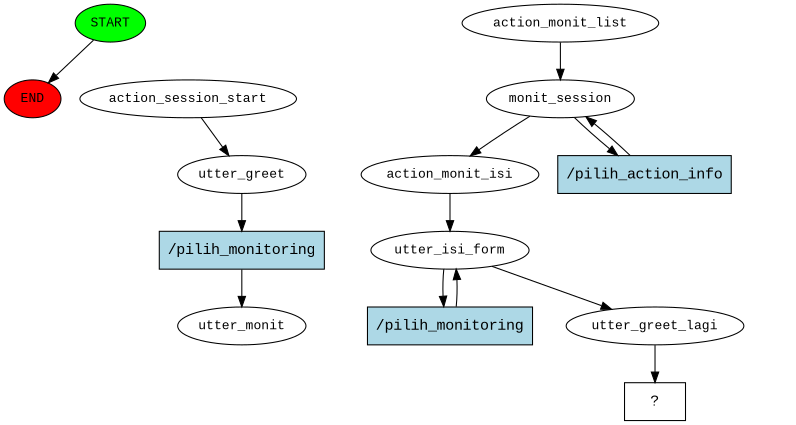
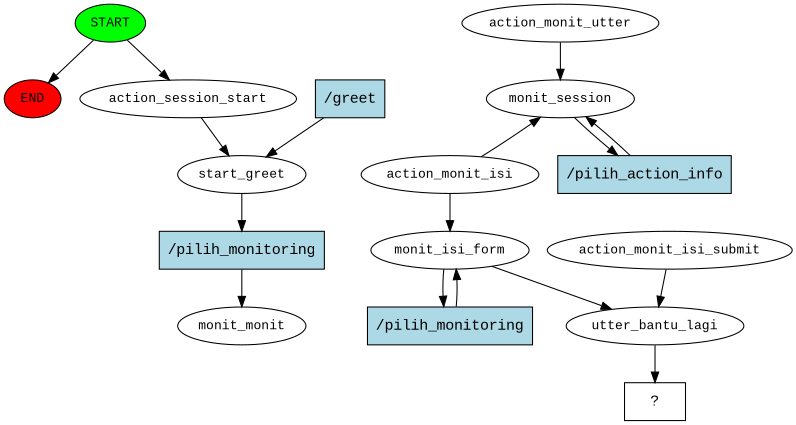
node "action_monit_list": label "action_monit_list" -> "action_monit_utter"
edge "START" -> "action_session_start": added
node "/greet": added
edge "monit_session" -> "action_monit_isi": reversed
node "utter_greet": label "utter_greet" -> "start_greet"
node "utter_isi_form": label "utter_isi_form" -> "monit_isi_form"
node "action_monit_isi_submit": added
node "utter_monit": label "utter_monit" -> "monit_monit"
node "utter_greet_lagi": label "utter_greet_lagi" -> "utter_bantu_lagi"
